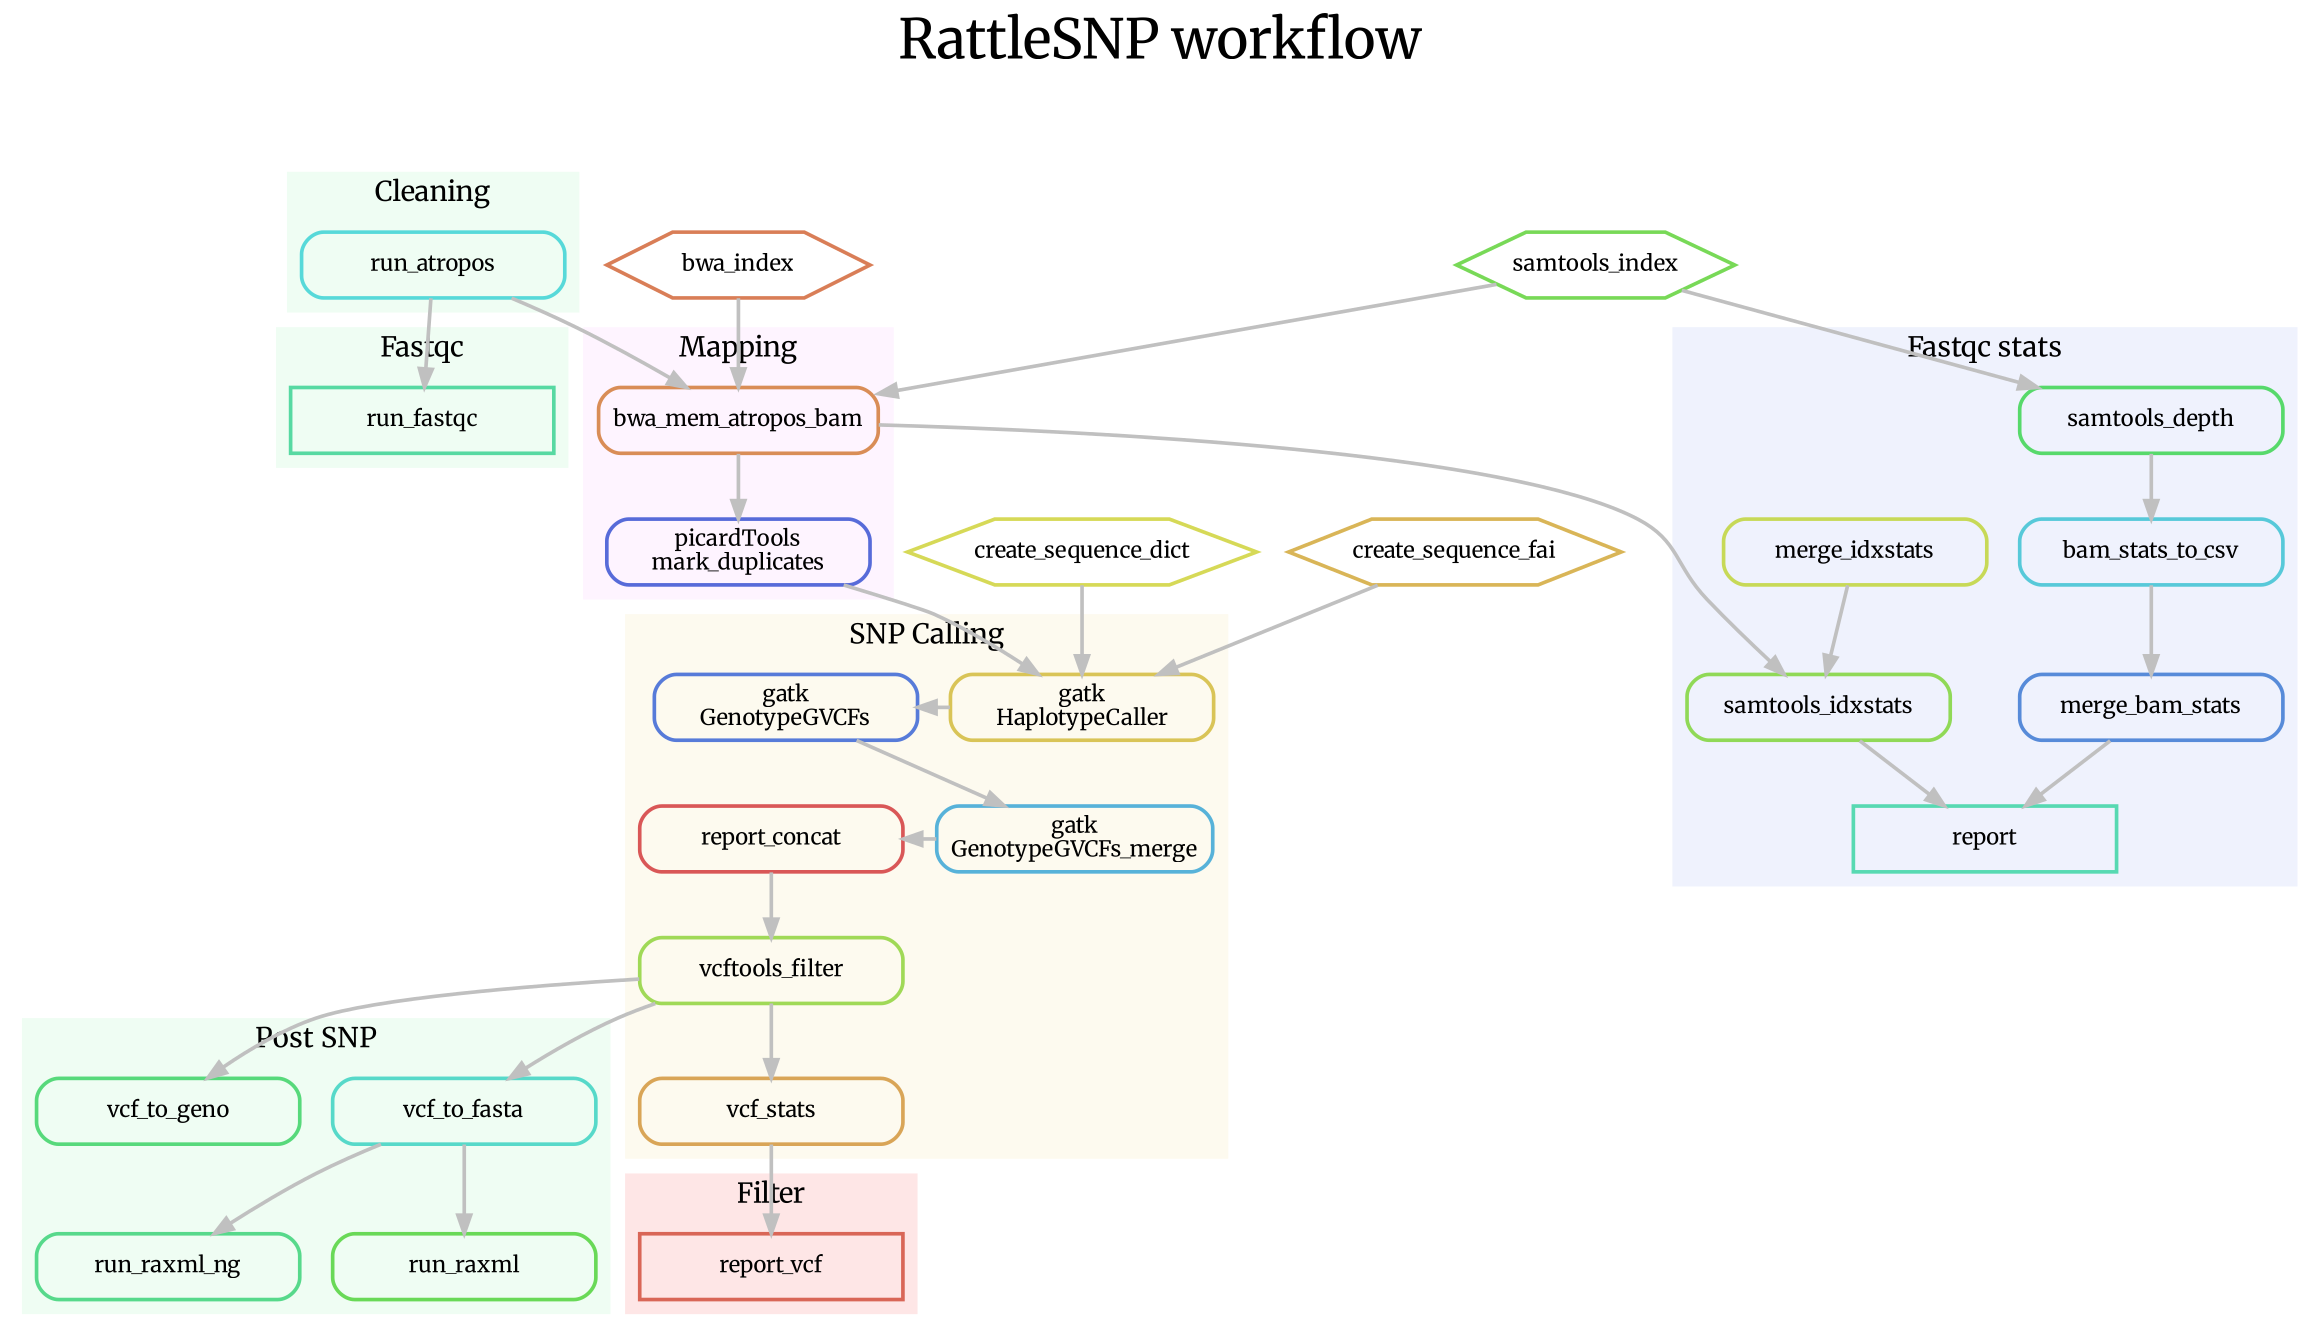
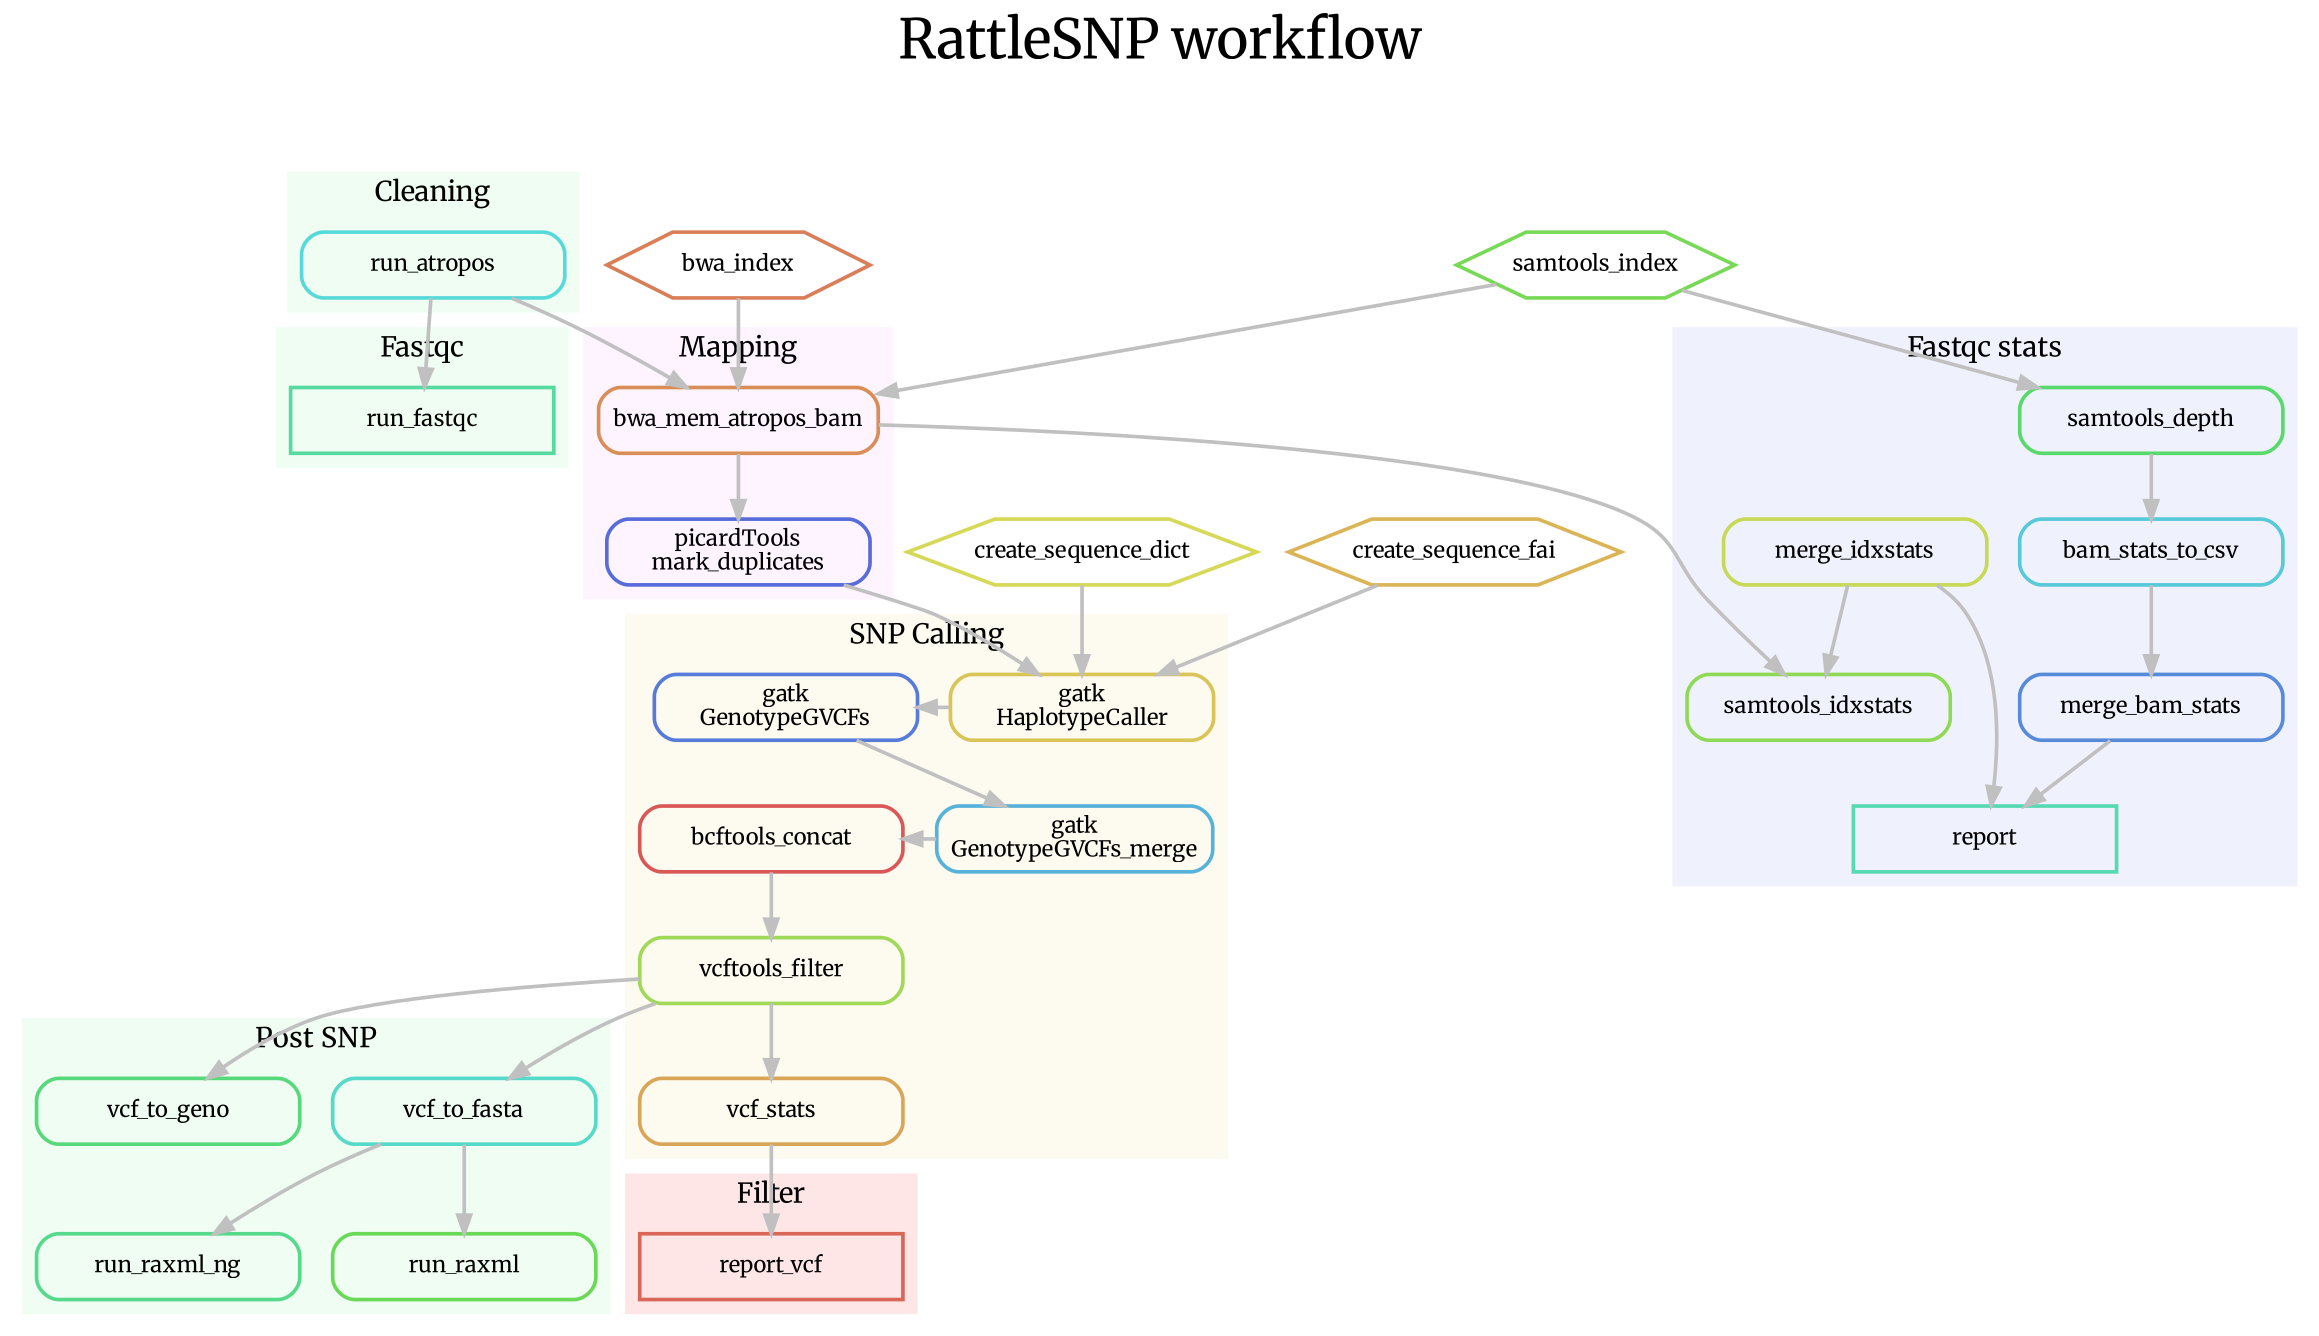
edge "samtools_idxstats" -> "report": now "merge_idxstats" -> "report"
node "report_concat": label "report_concat" -> "bcftools_concat"
